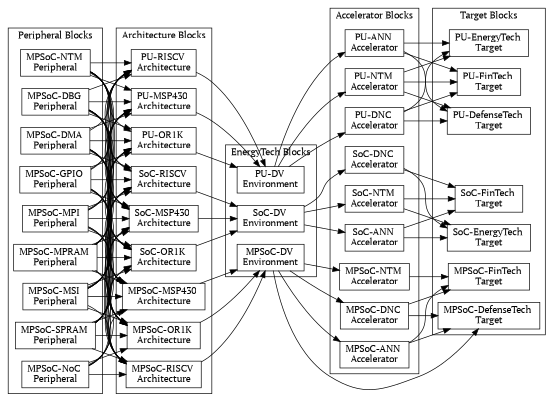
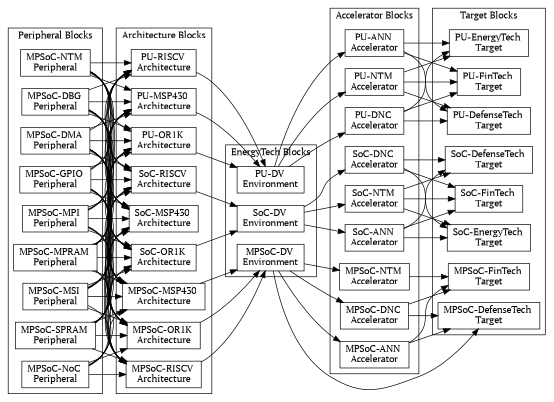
node "SoC-DefenseTech Target": added
edge "SoC-MSP430 Architecture" -> "SoC-DV Environment": removed
